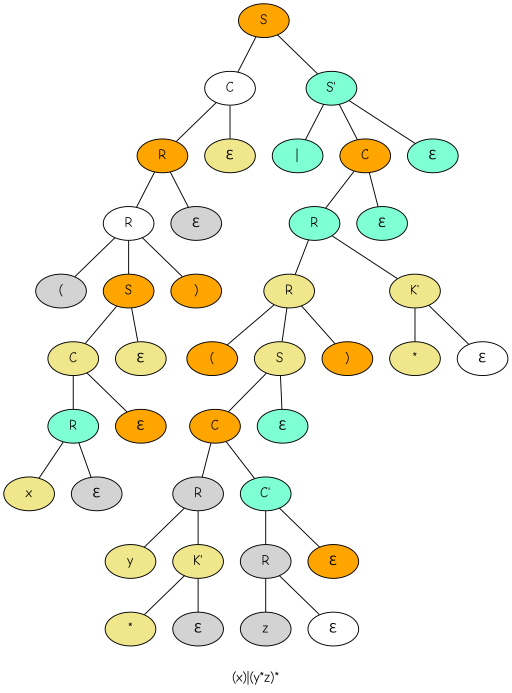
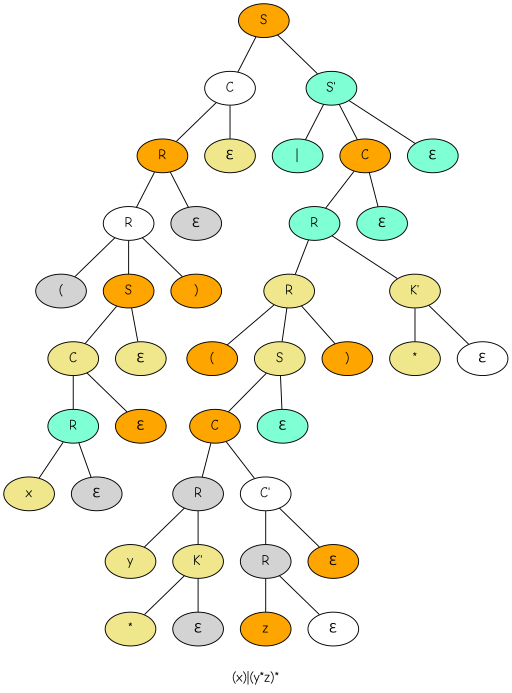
node "C'": fillcolor aquamarine -> white
node "z": fillcolor lightgrey -> orange
